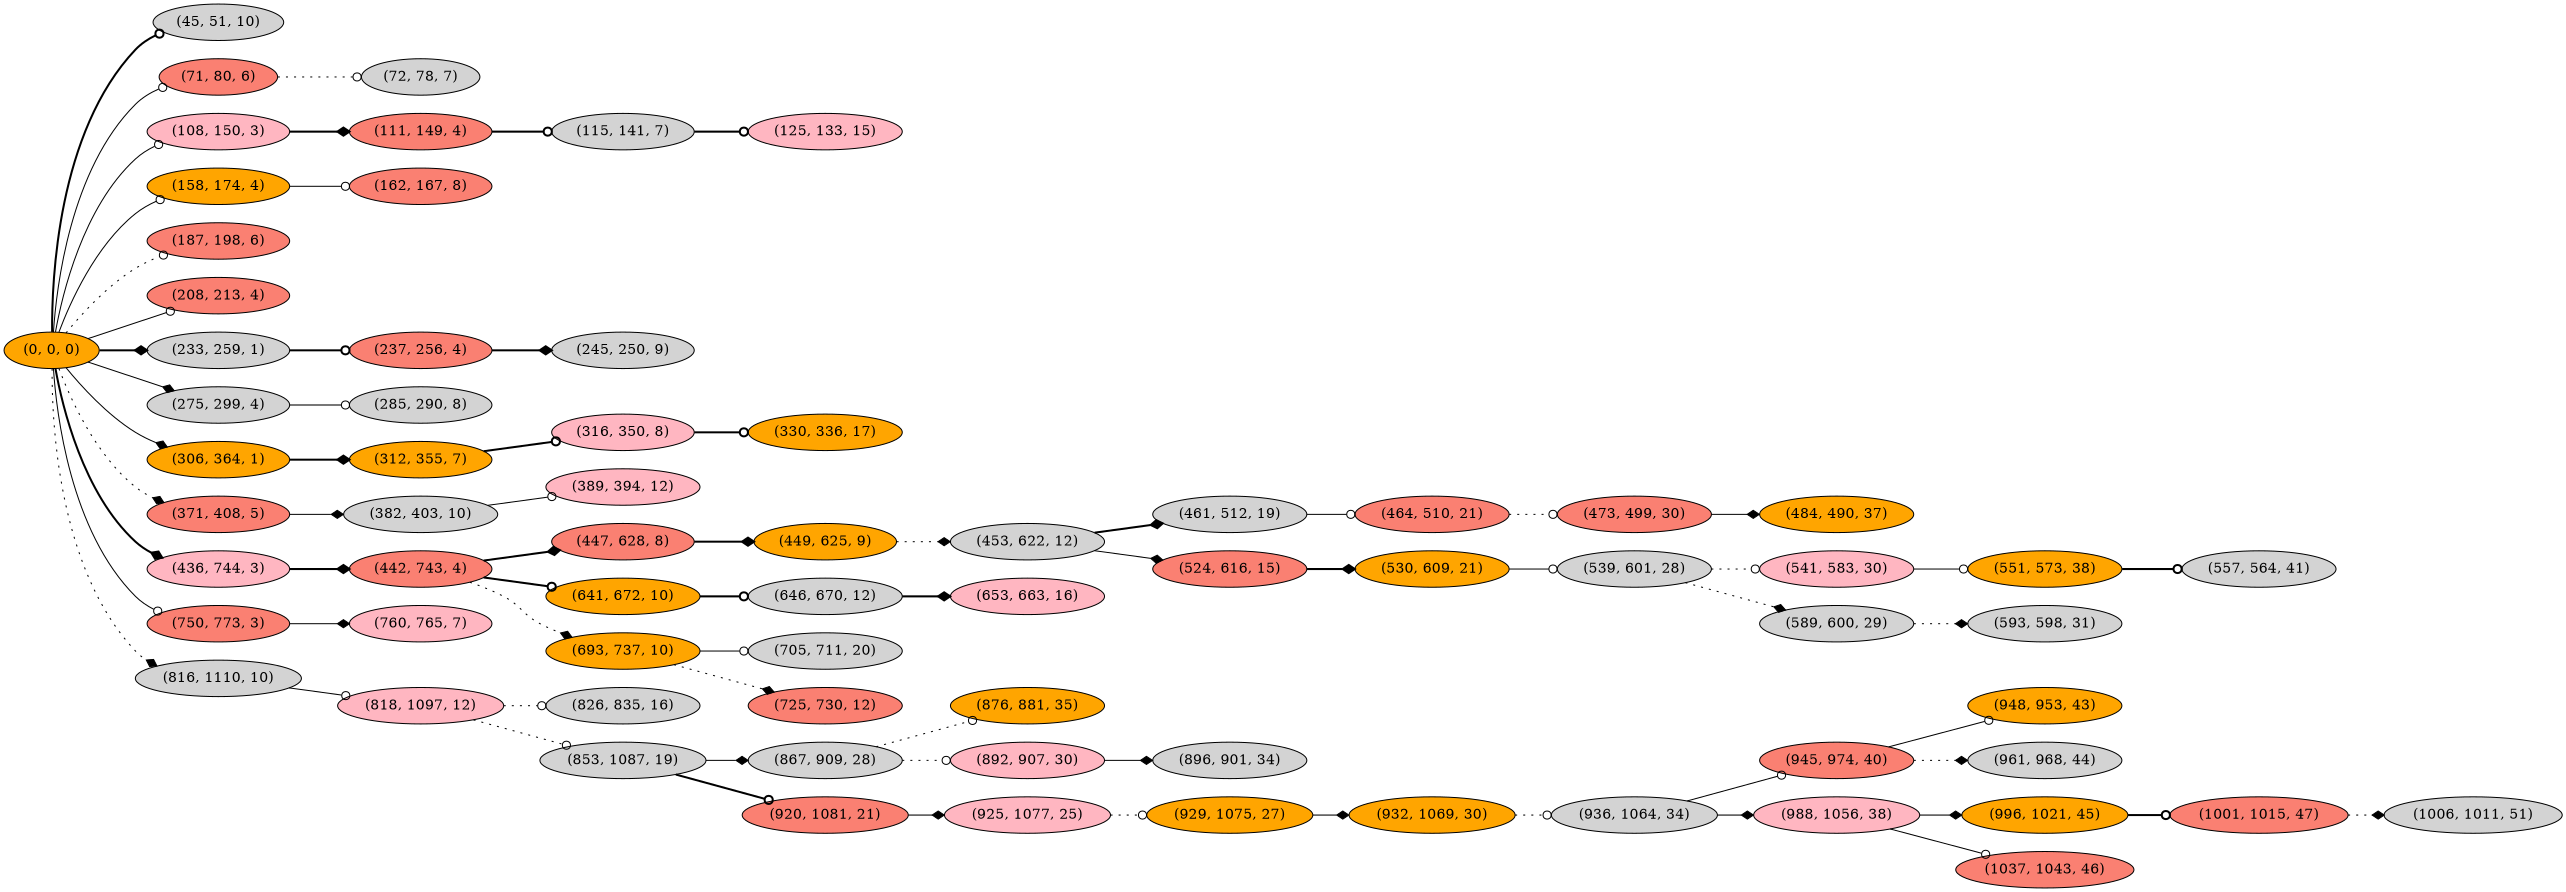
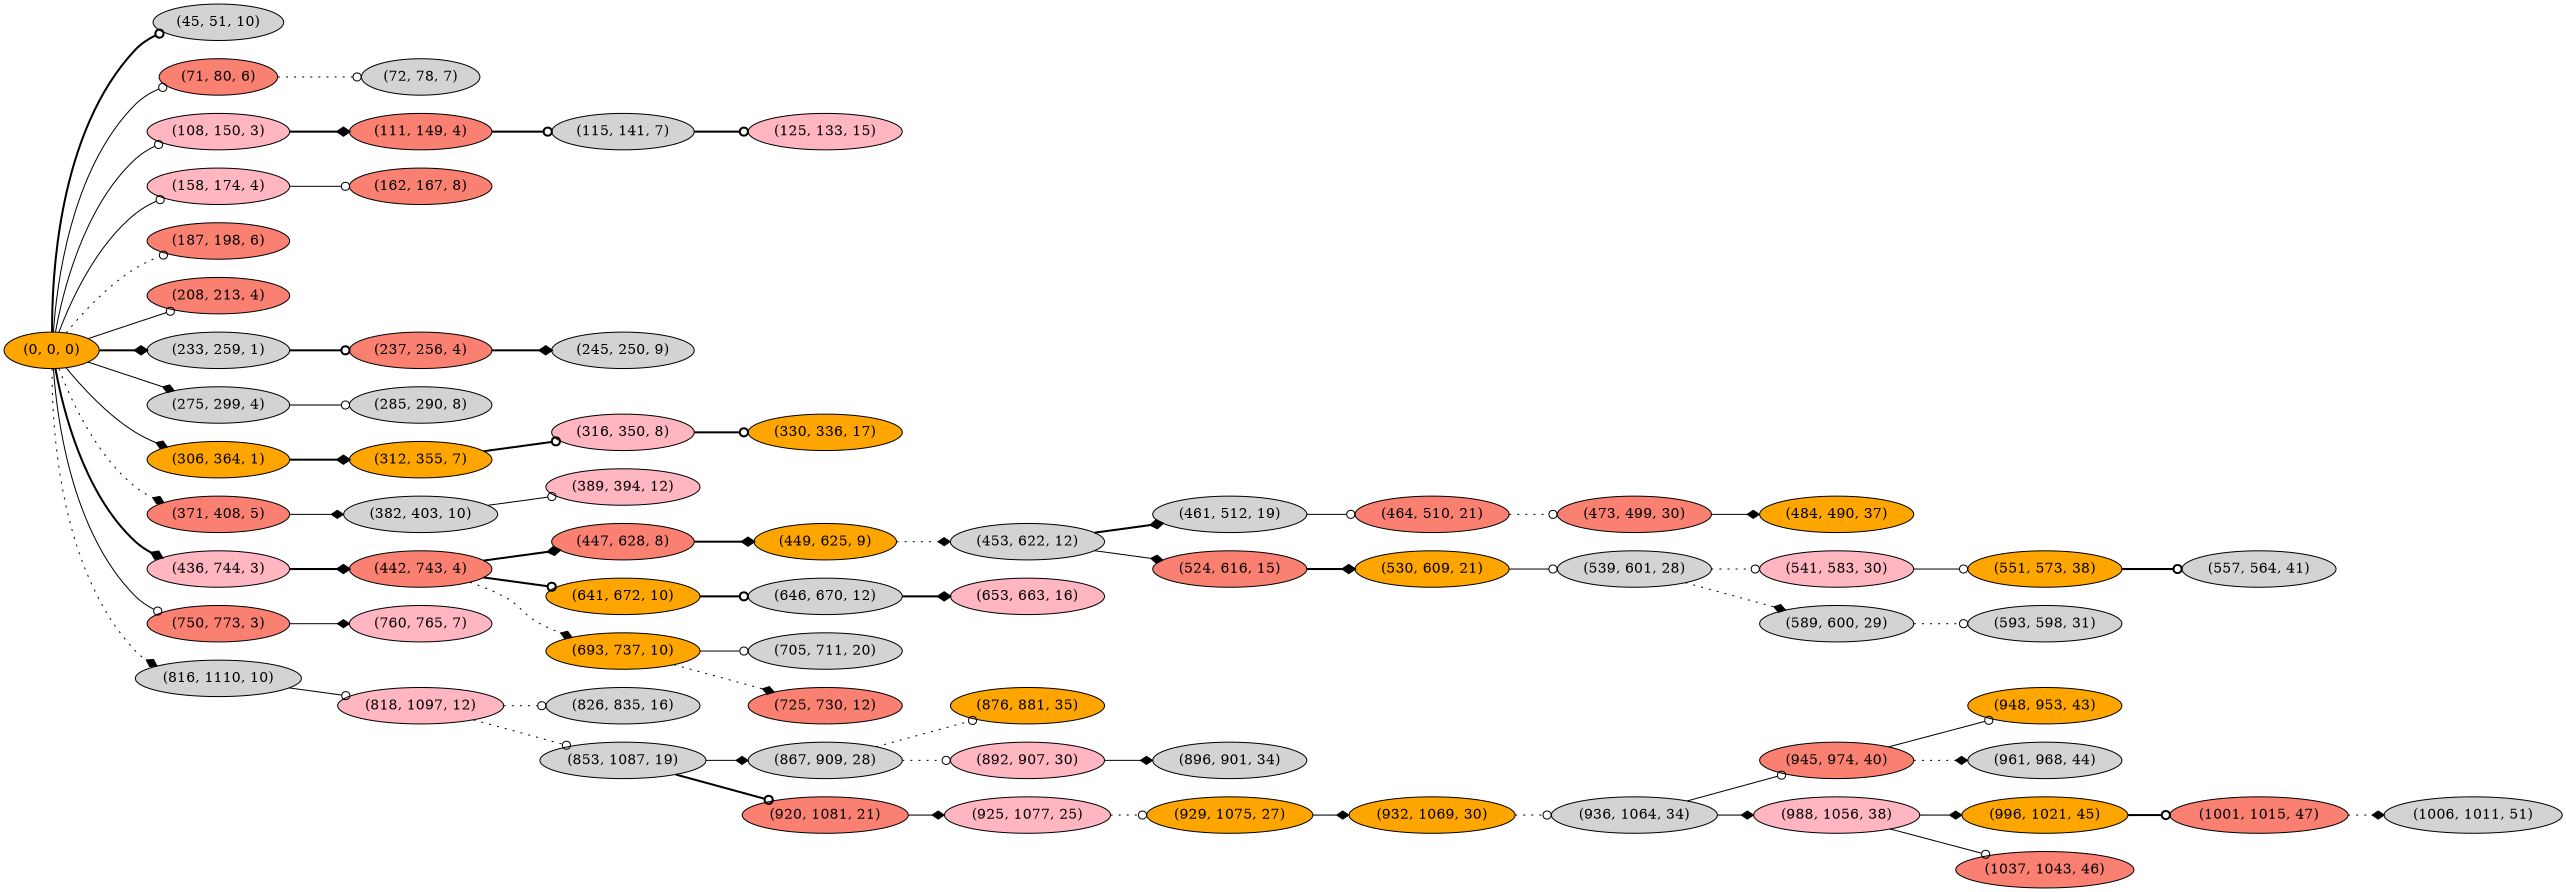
node "(158, 174, 4)": fillcolor orange -> lightpink
edge "(589, 600, 29)" -> "(593, 598, 31)": arrowhead diamond -> odot
